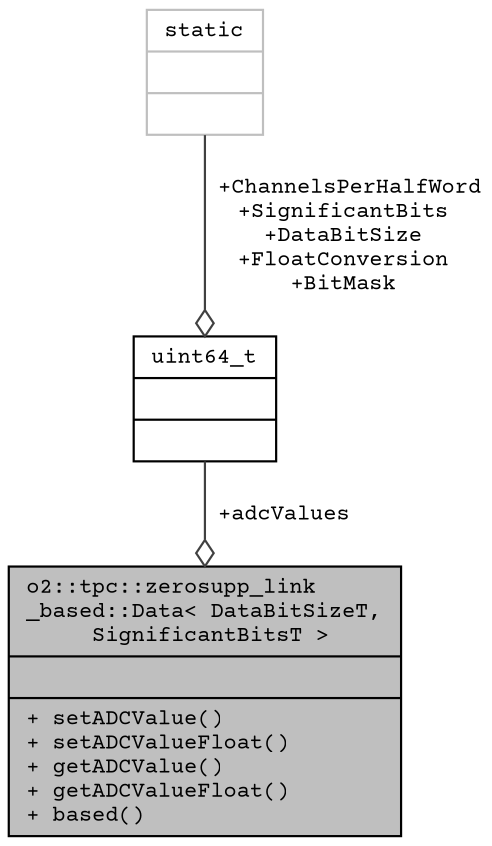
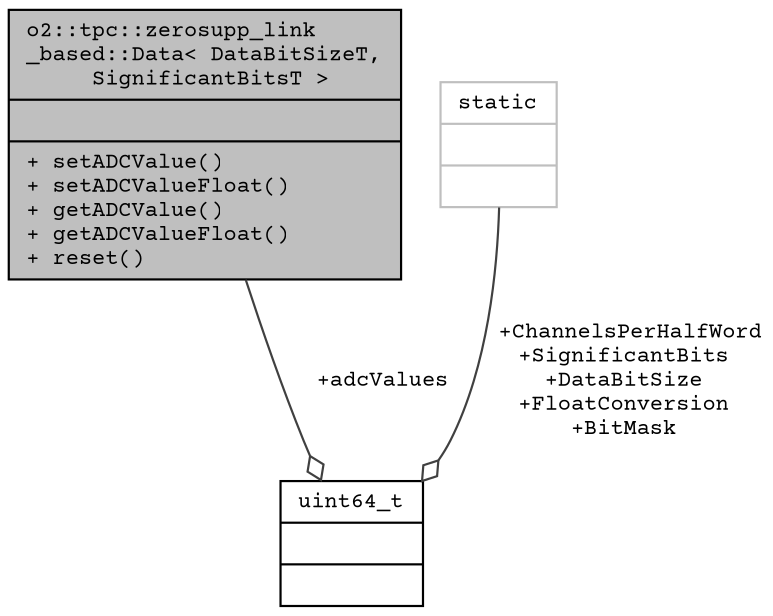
edge "uint64_t" -> "o2::tpc::zerosupp_link": reversed
node "o2::tpc::zerosupp_link": text "+ based()" -> "+ reset()"
